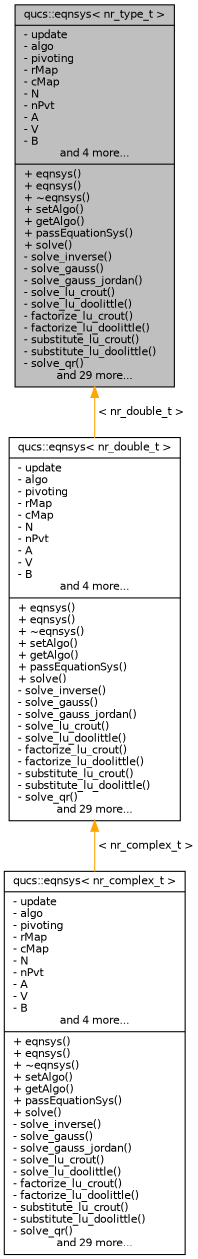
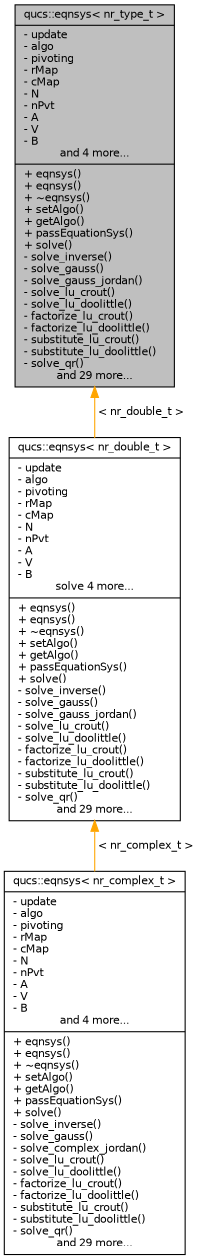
node "qucs::eqnsys< nr_double_t >": text "and 4 more..." -> "solve 4 more..."
node "qucs::eqnsys< nr_complex_t >": text "- solve_gauss_jordan()" -> "- solve_complex_jordan()"
